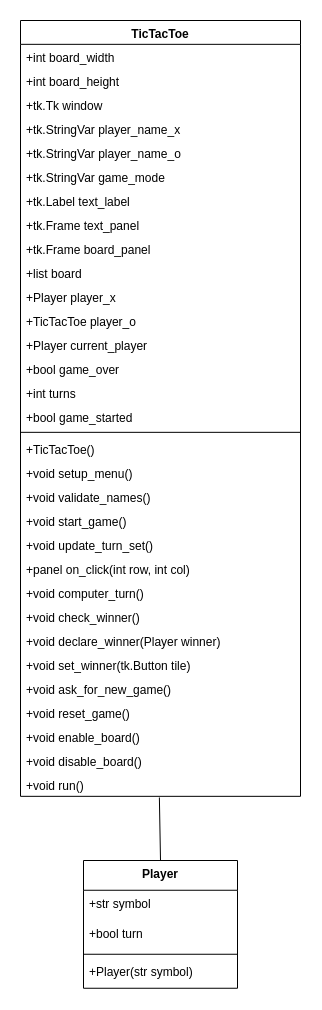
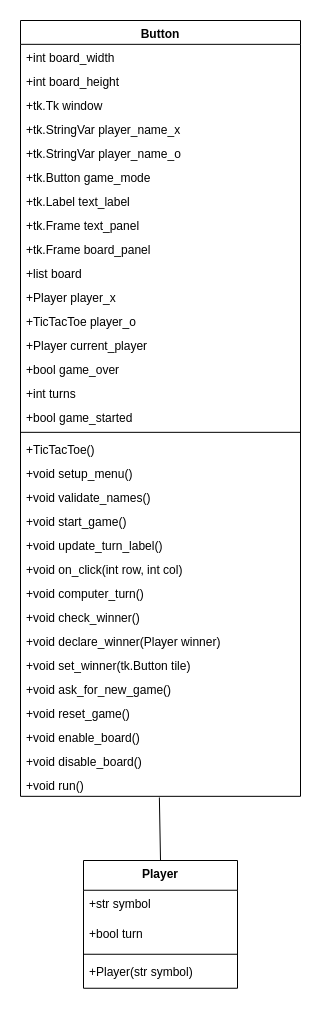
node "TicTacToe": label "TicTacToe" -> "Button"
node "+tk.StringVar game_mode": label "+tk.StringVar game_mode" -> "+tk.Button game_mode"
node "+void update_turn_set()": label "+void update_turn_set()" -> "+void update_turn_label()"
node "+panel on_click(int row, int col)": label "+panel on_click(int row, int col)" -> "+void on_click(int row, int col)"
